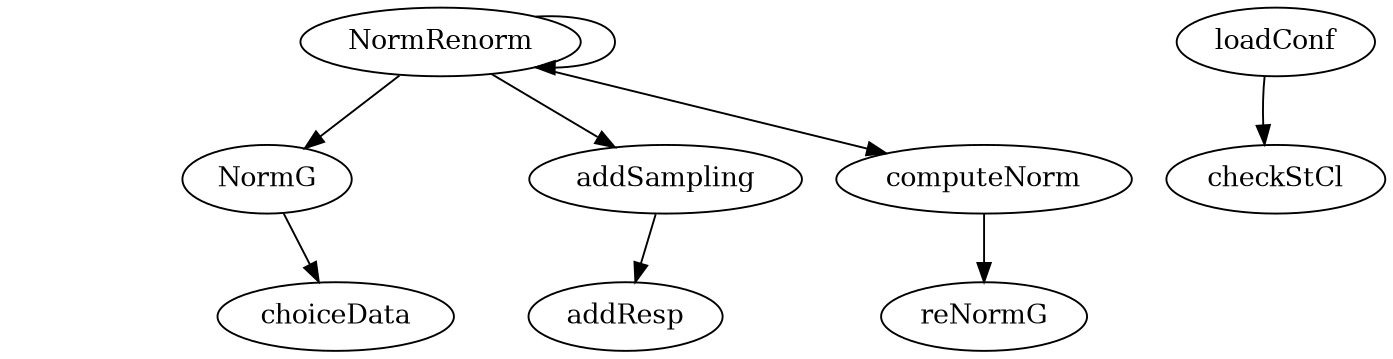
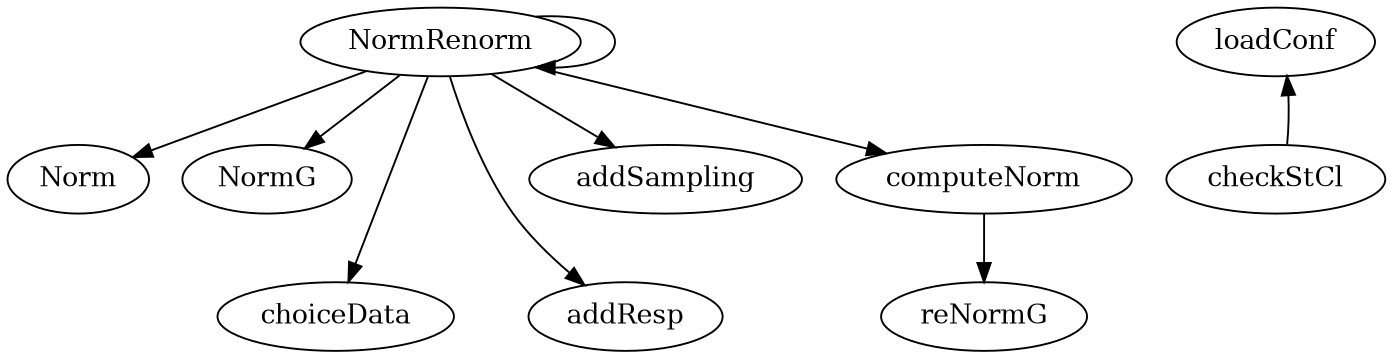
edge "loadConf" -> "checkStCl": reversed
node "Norm": added
edge "NormG" -> "choiceData": now "NormRenorm" -> "choiceData"
edge "addSampling" -> "addResp": now "NormRenorm" -> "addResp"
